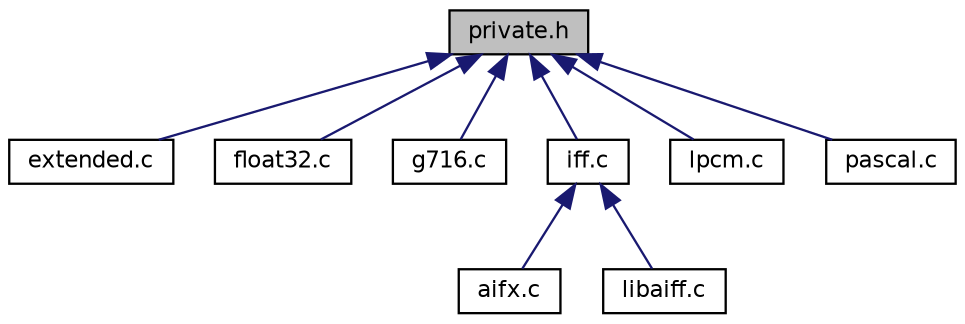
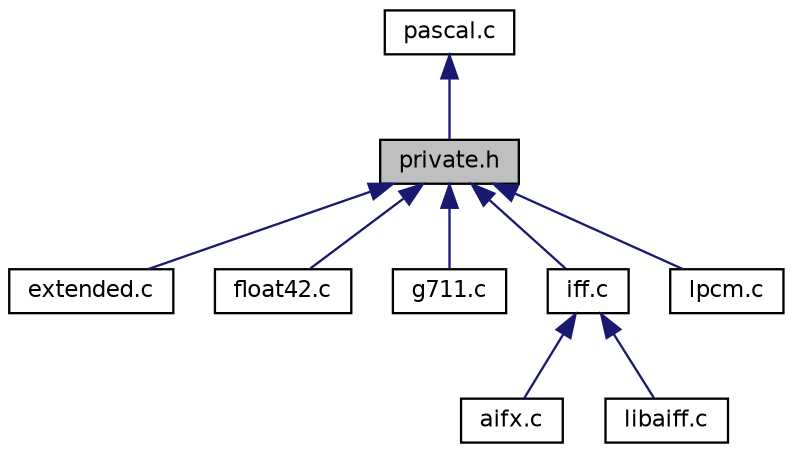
edge "pascal.c" -> "private.h": reversed
node "float32.c": label "float32.c" -> "float42.c"
node "g716.c": label "g716.c" -> "g711.c"
